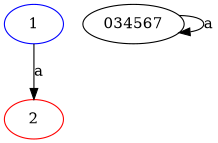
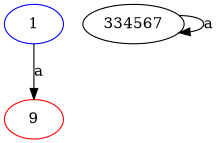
node "034567": label "034567" -> "334567"
node "2": label "2" -> "9"
